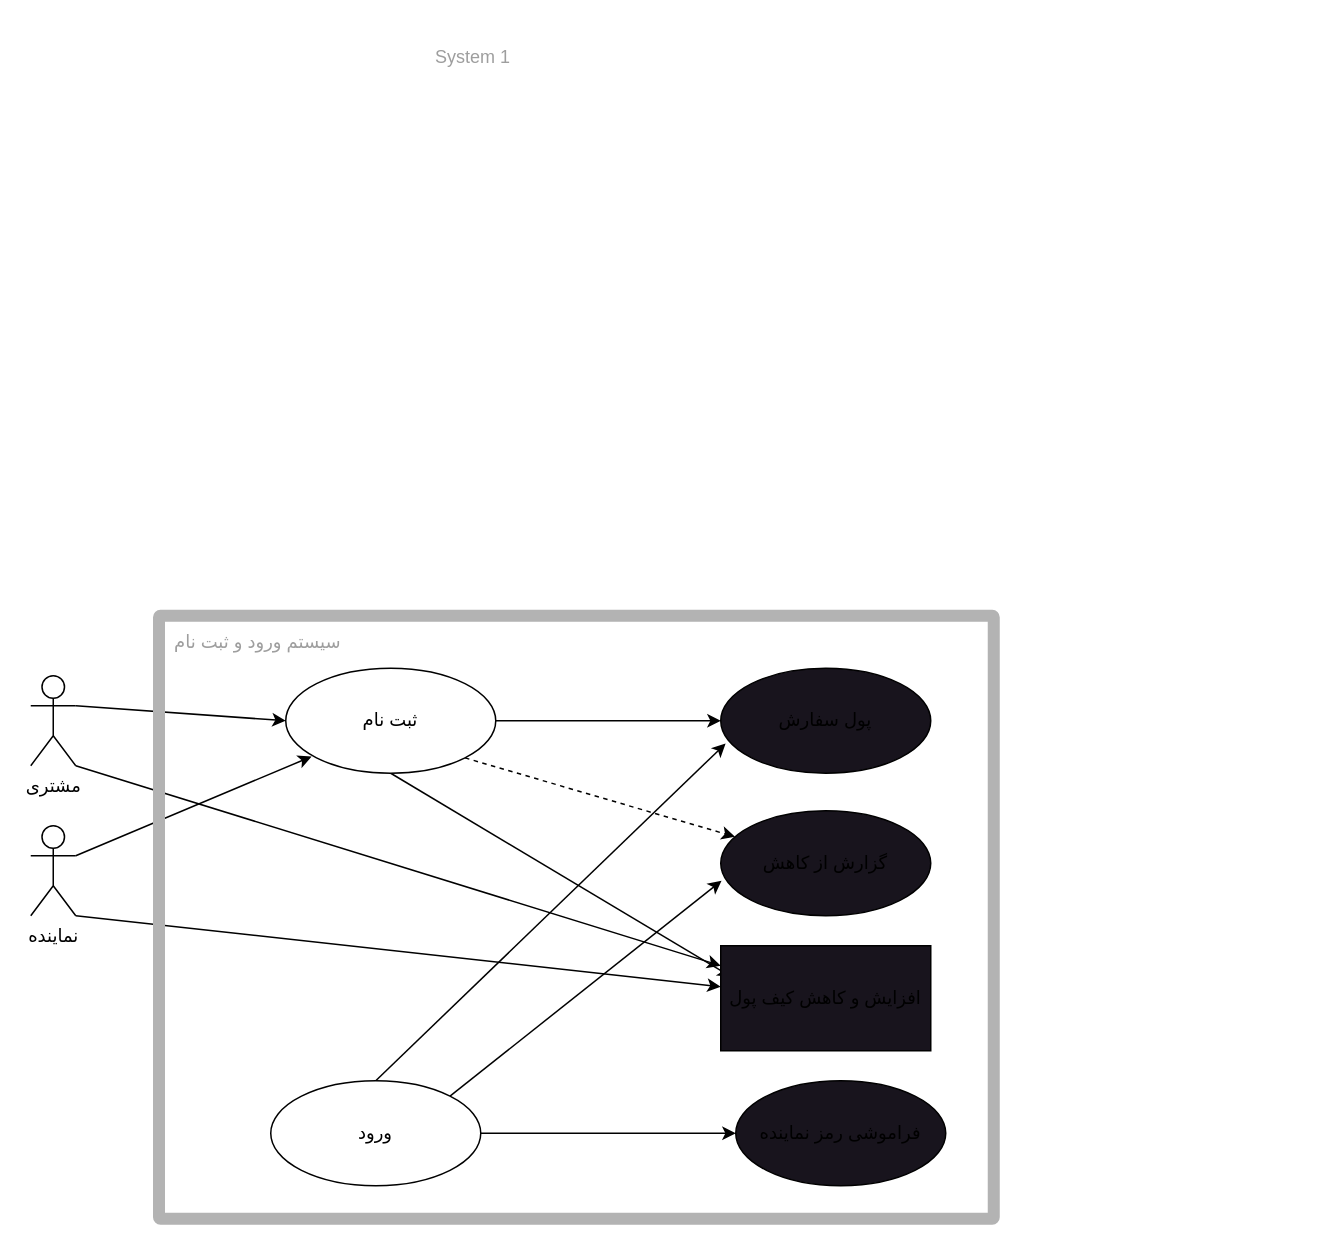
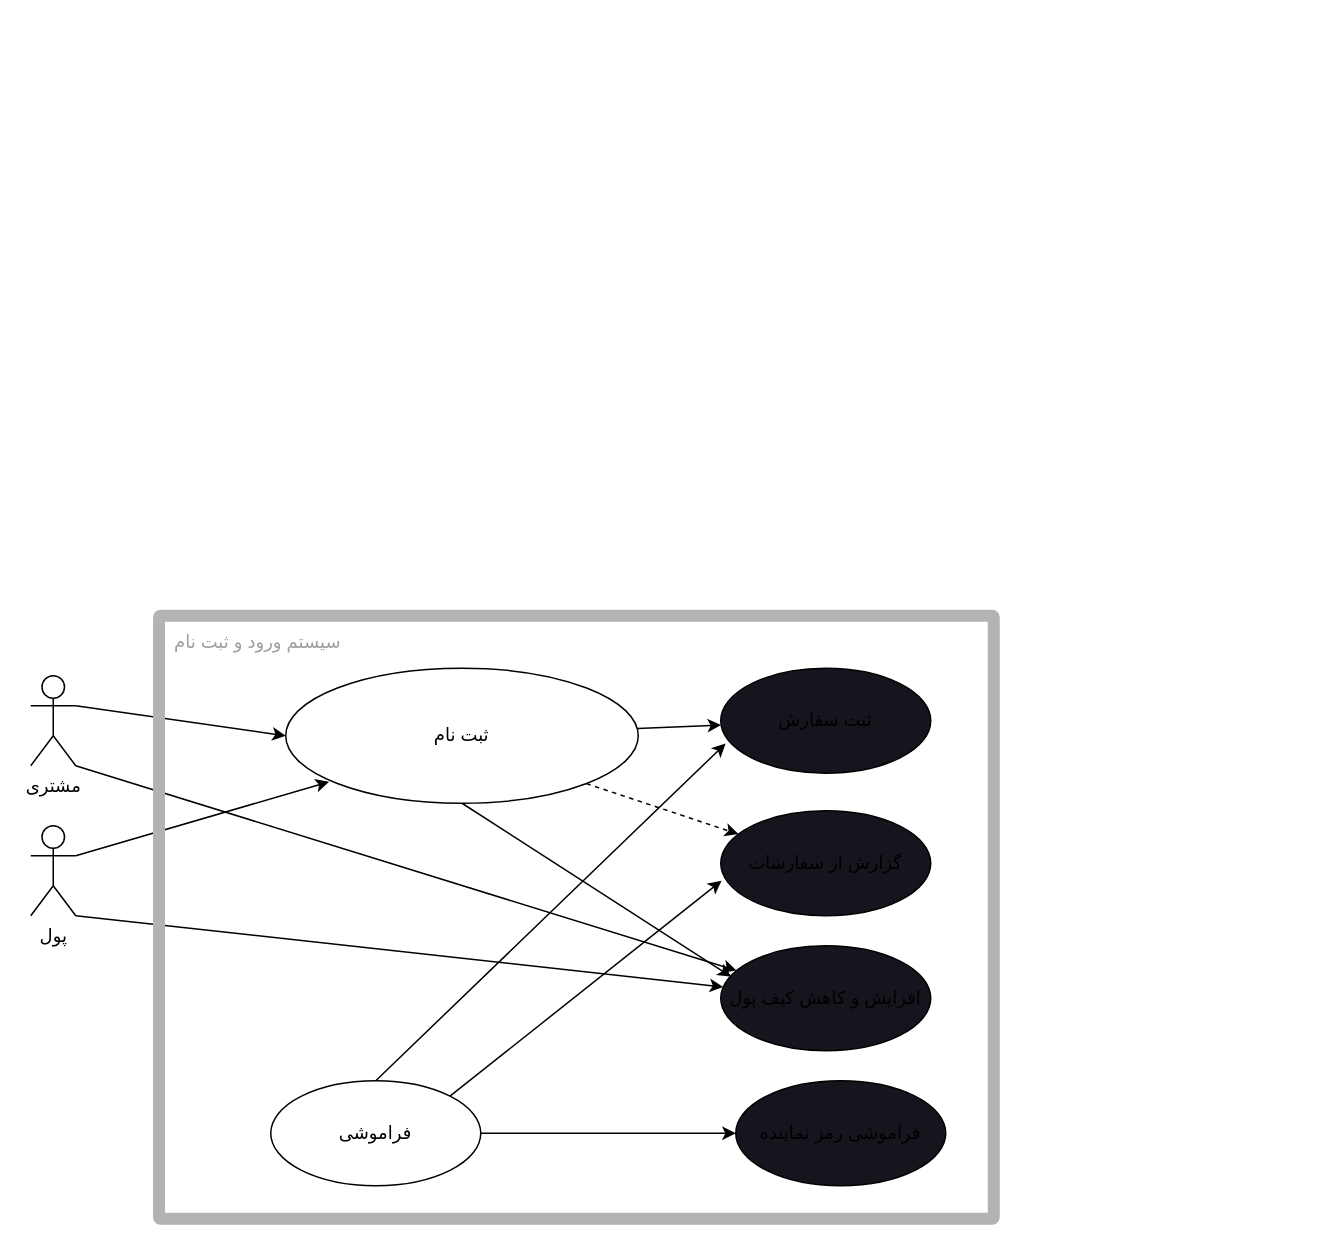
node "System 1": removed
node "ثبت نام": size 210x105 -> 353x135
node "پول سفارش": label "پول سفارش" -> "ثبت سفارش"
node "گزارش از کاهش": label "گزارش از کاهش" -> "گزارش از سفارشات"
node "نماینده": label "نماینده" -> "پول"
node "افزایش و کاهش کیف پول": shape rectangle -> ellipse
node "ورود": label "ورود" -> "فراموشی"
